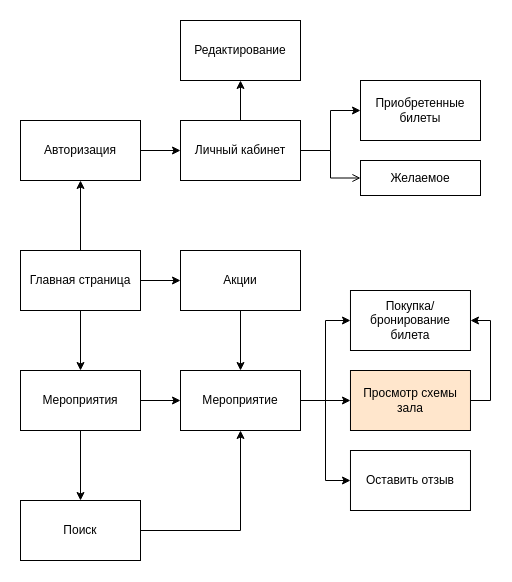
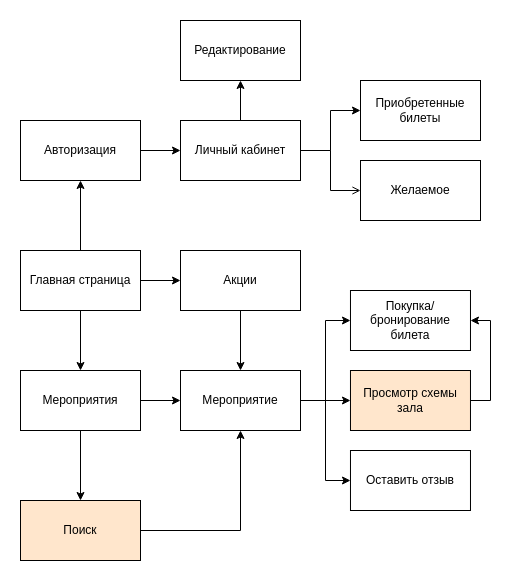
node "Желаемое": size 120x35 -> 120x60
node "Поиск": fillcolor #ffffff -> #ffe6cc
